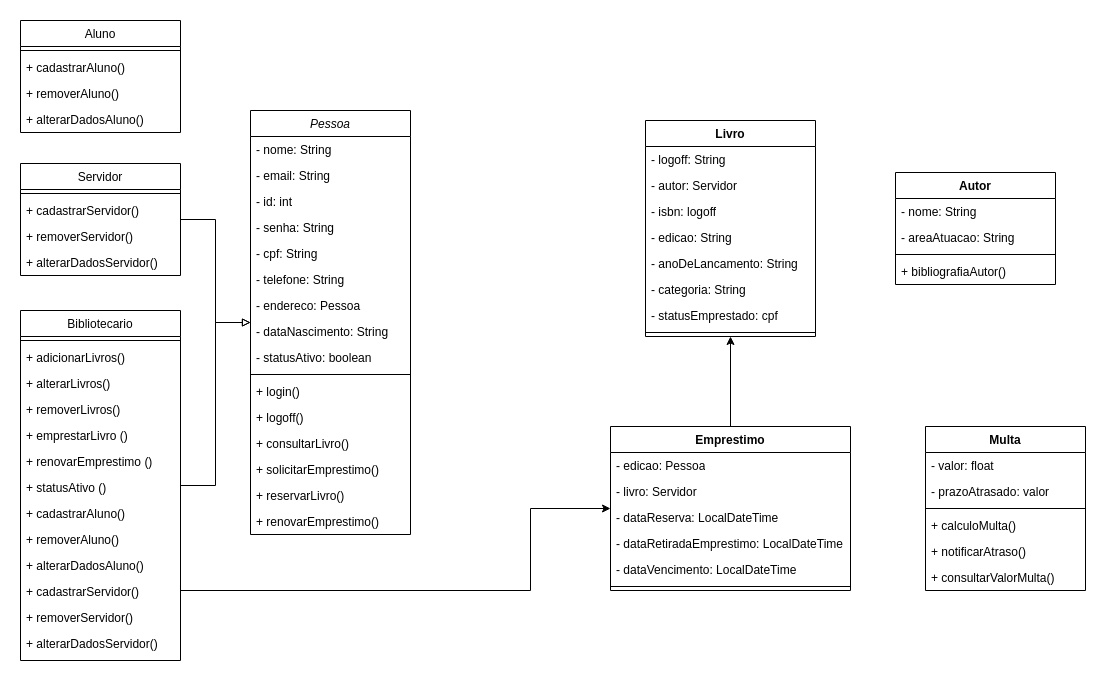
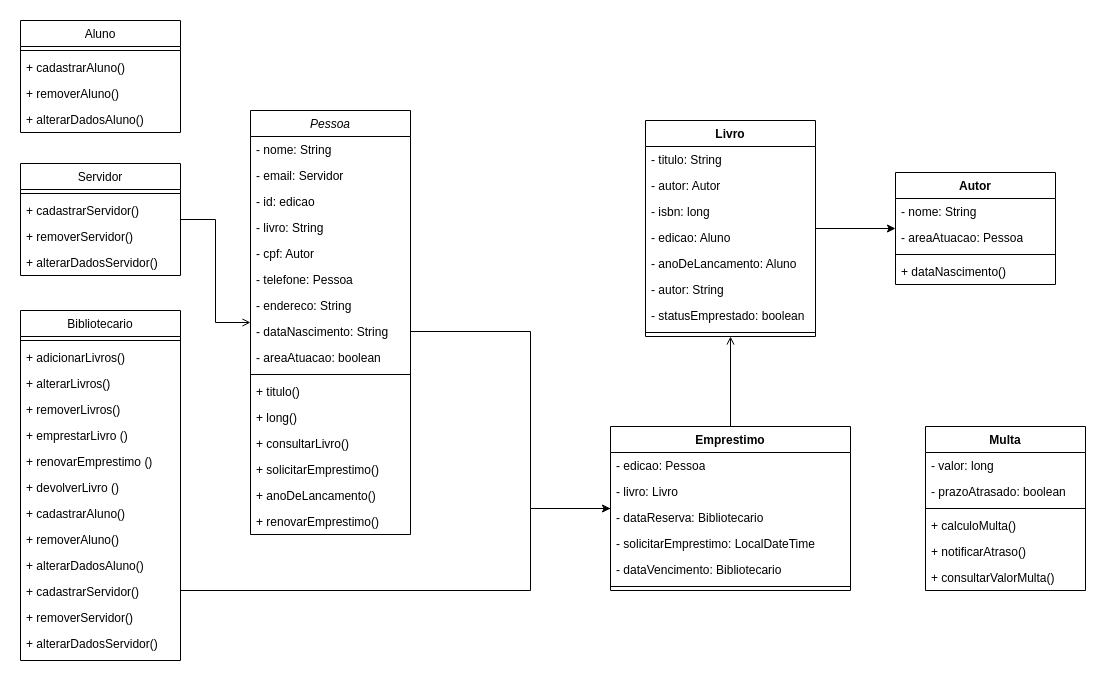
node "- logoff: String": label "- logoff: String" -> "- titulo: String"
node "- email: String": label "- email: String" -> "- email: Servidor"
node "- autor: Servidor": label "- autor: Servidor" -> "- autor: Autor"
node "- id: int": label "- id: int" -> "- id: edicao"
node "- isbn: logoff": label "- isbn: logoff" -> "- isbn: long"
node "- senha: String": label "- senha: String" -> "- livro: String"
edge "Livro" -> "Autor": added
node "- edicao: String": label "- edicao: String" -> "- edicao: Aluno"
node "- areaAtuacao: String": label "- areaAtuacao: String" -> "- areaAtuacao: Pessoa"
node "- cpf: String": label "- cpf: String" -> "- cpf: Autor"
node "- anoDeLancamento: String": label "- anoDeLancamento: String" -> "- anoDeLancamento: Aluno"
node "+ bibliografiaAutor()": label "+ bibliografiaAutor()" -> "+ dataNascimento()"
node "- telefone: String": label "- telefone: String" -> "- telefone: Pessoa"
node "- categoria: String": label "- categoria: String" -> "- autor: String"
node "- endereco: Pessoa": label "- endereco: Pessoa" -> "- endereco: String"
node "- statusEmprestado: cpf": label "- statusEmprestado: cpf" -> "- statusEmprestado: boolean"
edge "Servidor" -> "Pessoa": arrowhead block -> open
edge "Emprestimo" -> "Livro": arrowhead classic -> open
node "- statusAtivo: boolean": label "- statusAtivo: boolean" -> "- areaAtuacao: boolean"
edge "- dataNascimento: String" -> "Emprestimo": added
node "+ login()": label "+ login()" -> "+ titulo()"
node "+ logoff()": label "+ logoff()" -> "+ long()"
edge "Bibliotecario" -> "Pessoa": removed
node "- valor: float": label "- valor: float" -> "- valor: long"
node "+ statusAtivo ()": label "+ statusAtivo ()" -> "+ devolverLivro ()"
node "- livro: Servidor": label "- livro: Servidor" -> "- livro: Livro"
node "- prazoAtrasado: valor": label "- prazoAtrasado: valor" -> "- prazoAtrasado: boolean"
node "+ reservarLivro()": label "+ reservarLivro()" -> "+ anoDeLancamento()"
edge "Bibliotecario" -> "Emprestimo": arrowhead classic -> none
node "- dataReserva: LocalDateTime": label "- dataReserva: LocalDateTime" -> "- dataReserva: Bibliotecario"
node "- dataRetiradaEmprestimo: LocalDateTime": label "- dataRetiradaEmprestimo: LocalDateTime" -> "- solicitarEmprestimo: LocalDateTime"
node "- dataVencimento: LocalDateTime": label "- dataVencimento: LocalDateTime" -> "- dataVencimento: Bibliotecario"
